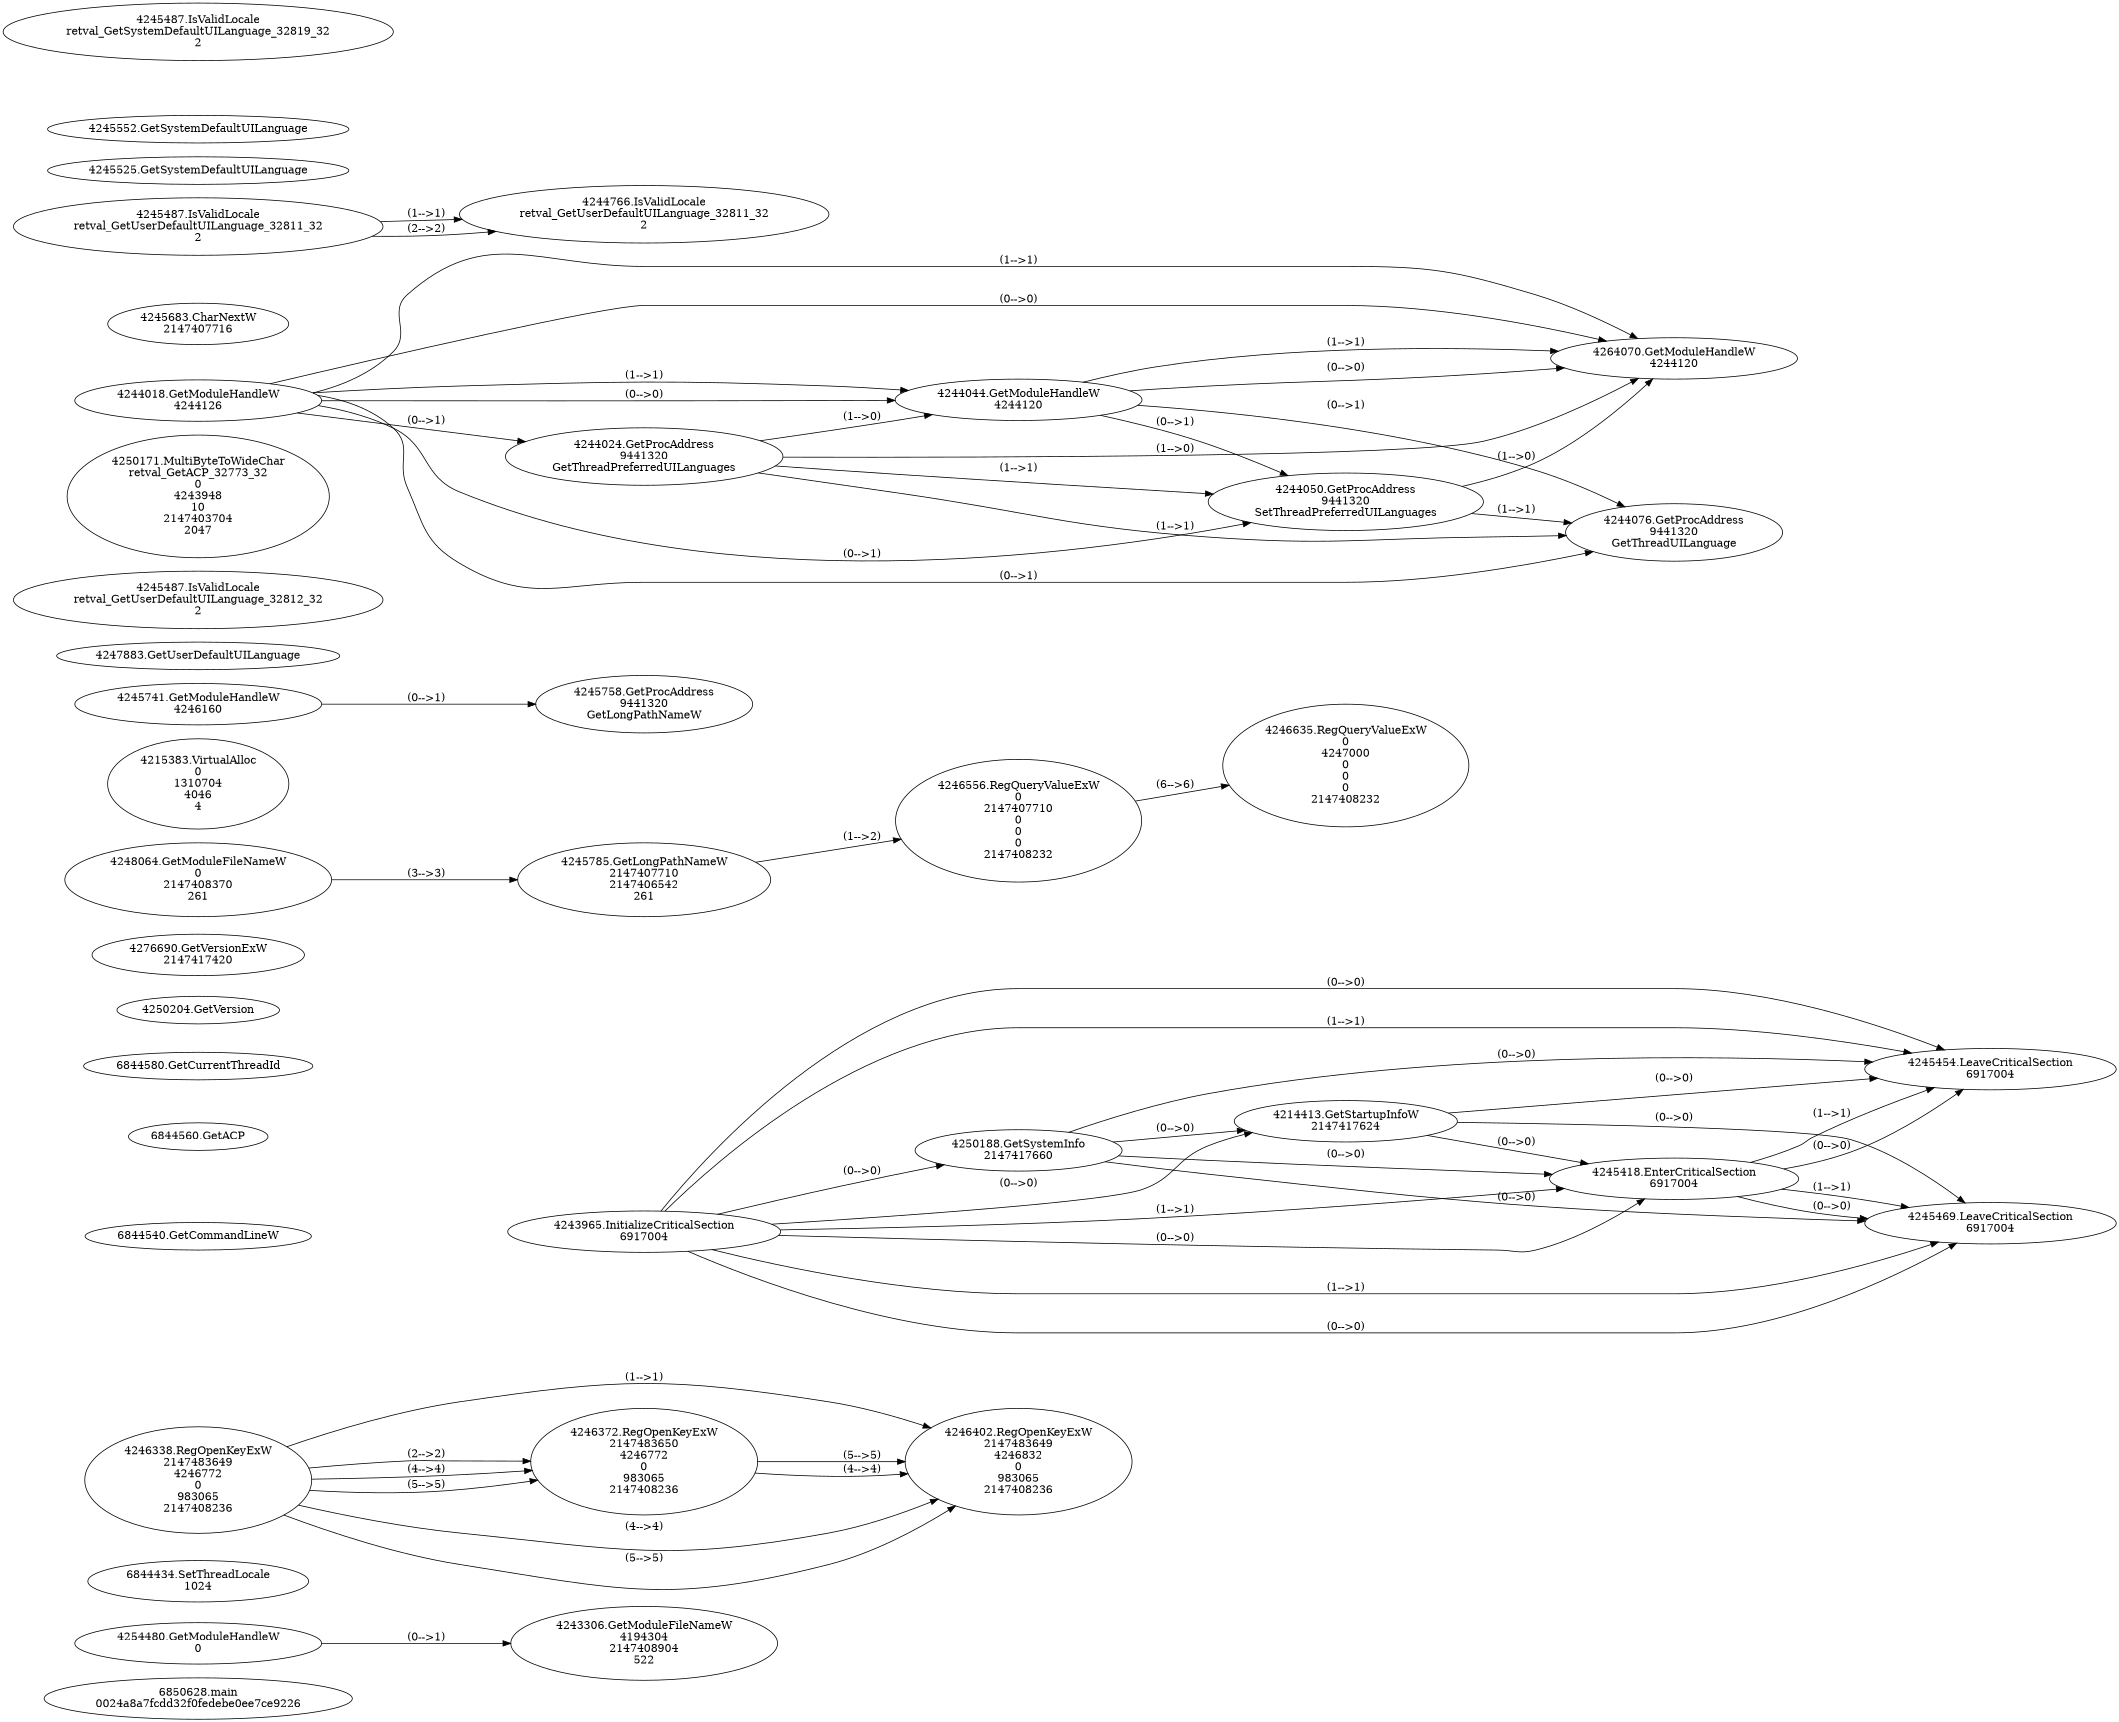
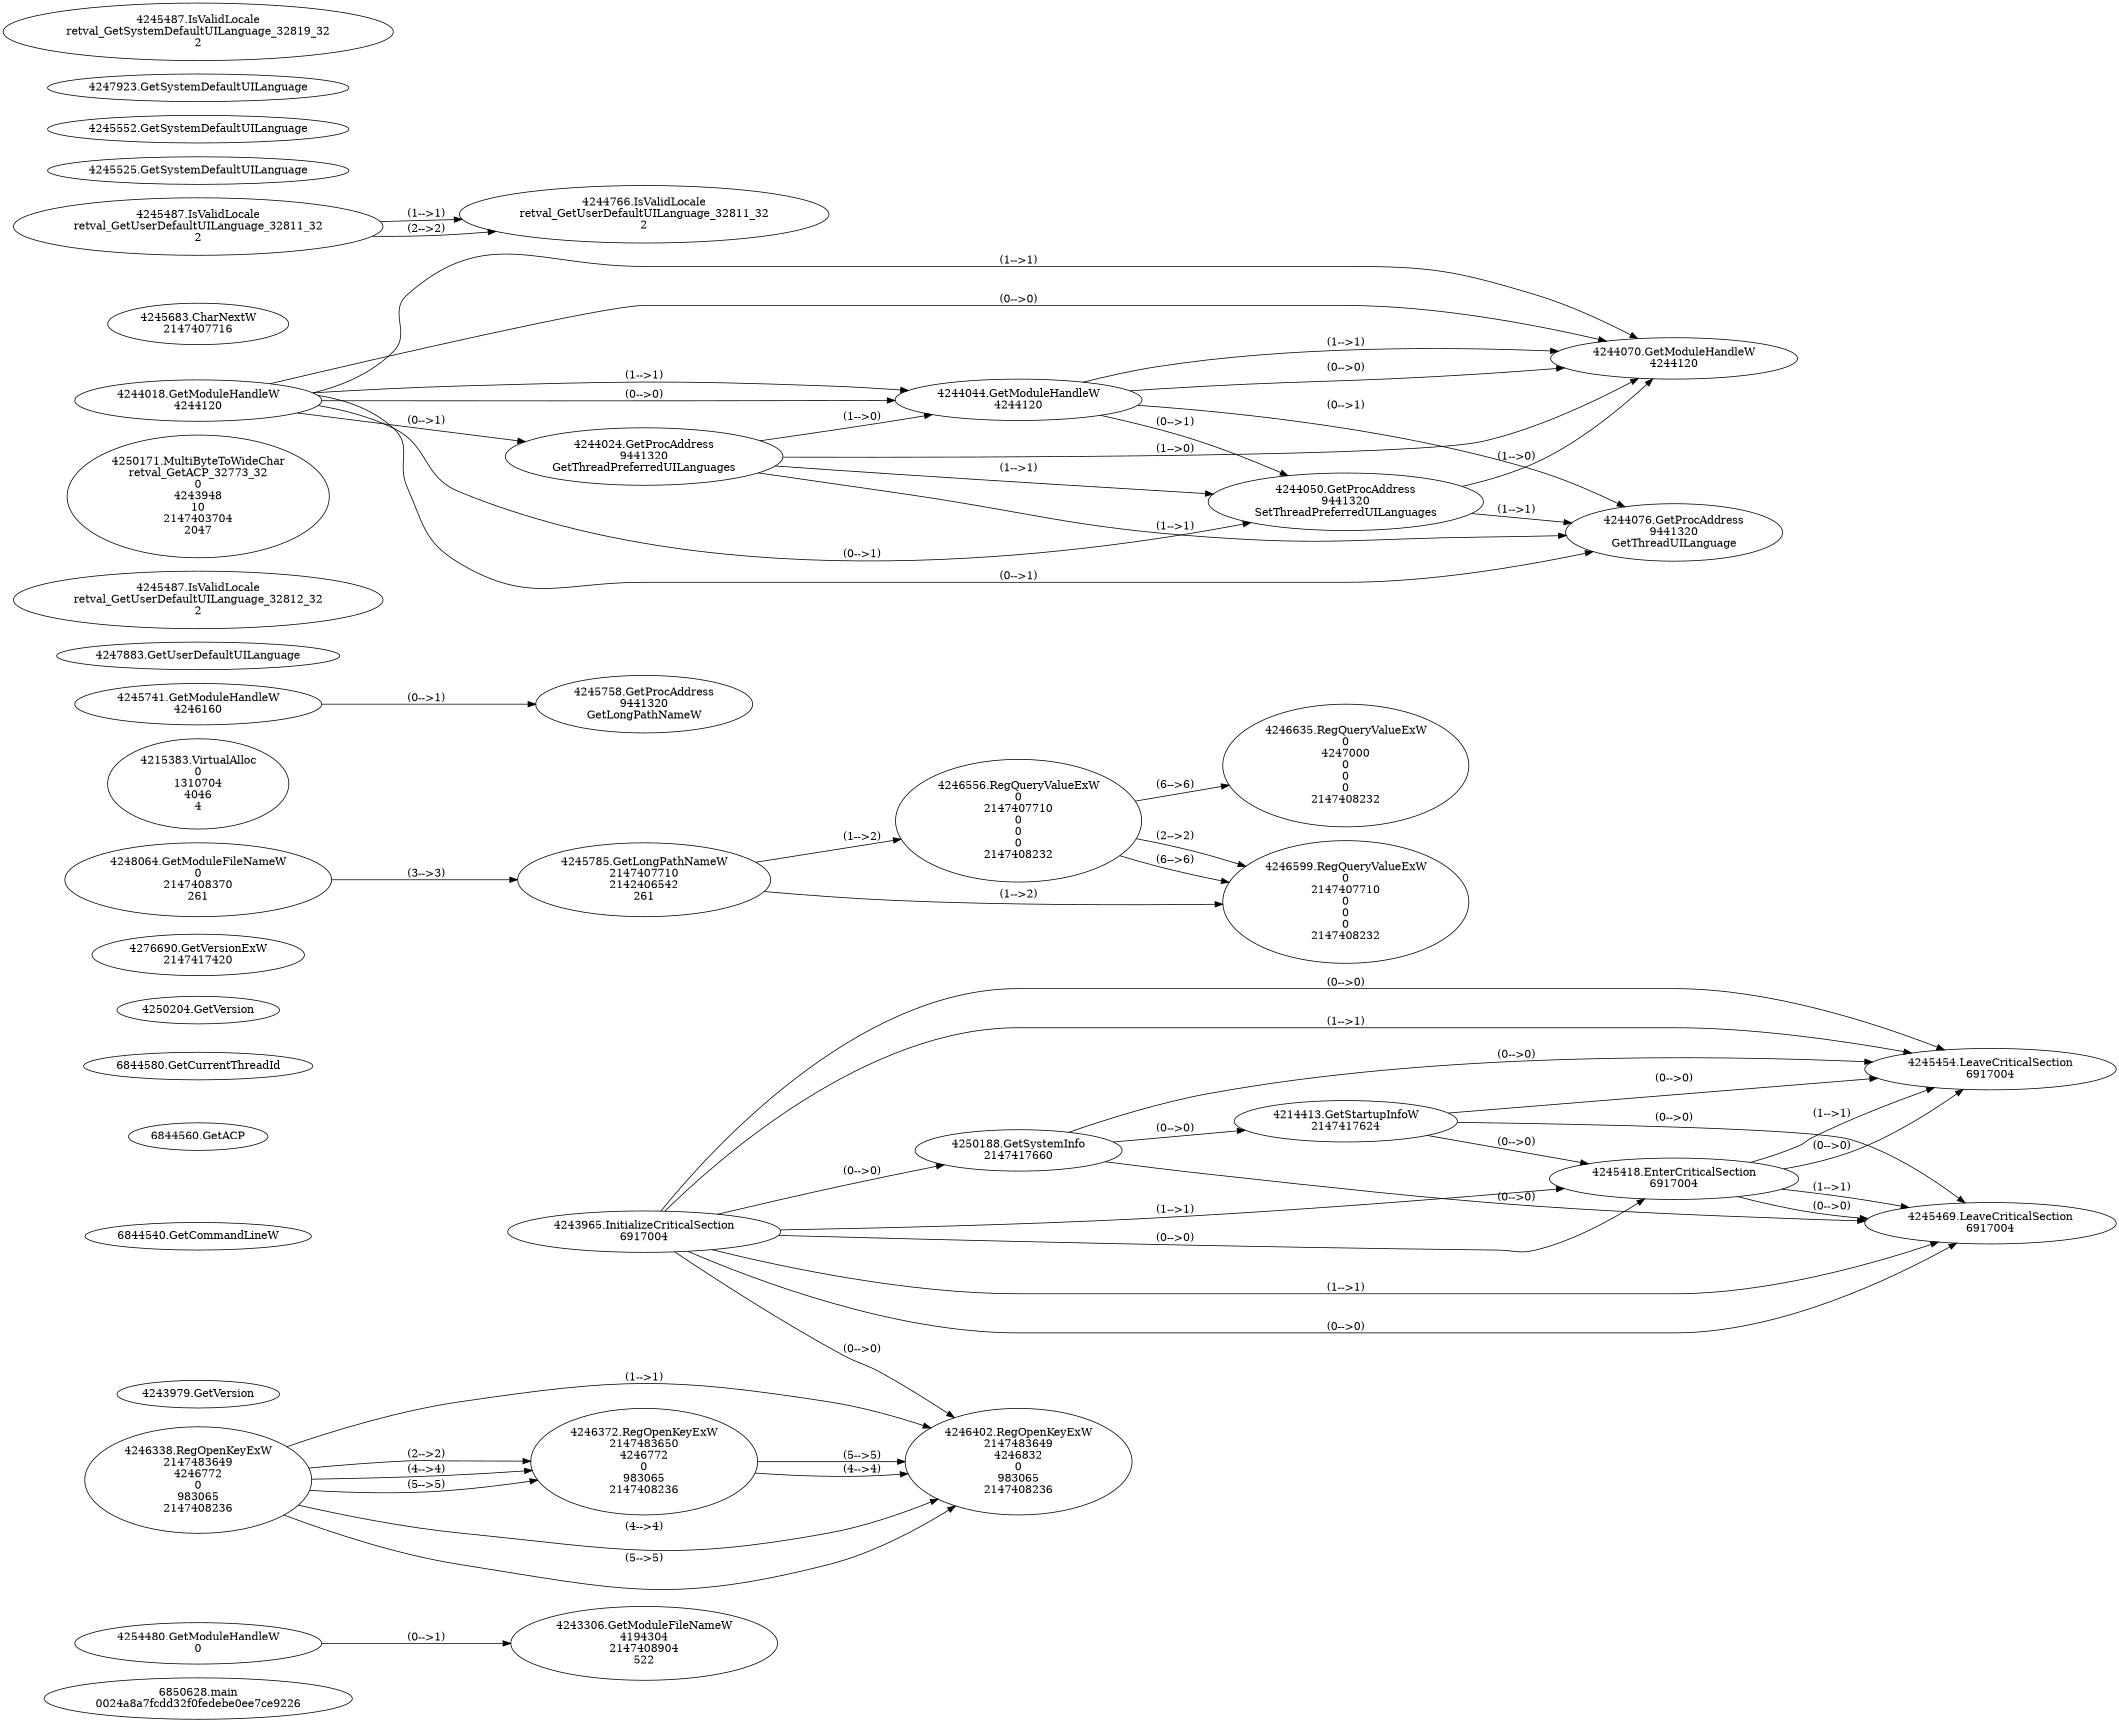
node "4247923.GetSystemDefaultUILanguage": added
node "4264070.GetModuleHandleW 4244120": label "4264070.GetModuleHandleW 4244120" -> "4244070.GetModuleHandleW 4244120"
node "4244018.GetModuleHandleW 4244126": label "4244018.GetModuleHandleW 4244126" -> "4244018.GetModuleHandleW 4244120"
node "4245785.GetLongPathNameW 2147407710 2147406542 261": label "4245785.GetLongPathNameW 2147407710 2147406542 261" -> "4245785.GetLongPathNameW 2147407710 2142406542 261"
node "4246599.RegQueryValueExW 0 2147407710 0 0 0 2147408232": added
edge "4250188.GetSystemInfo 2147417660" -> "4245418.EnterCriticalSection 6917004": removed, label "(0-->0)"
edge "4243965.InitializeCriticalSection 6917004" -> "4214413.GetStartupInfoW 2147417624": now "4243965.InitializeCriticalSection 6917004" -> "4246402.RegOpenKeyExW 2147483649 4246832 0 983065 2147408236"
node "4243979.GetVersion": added
node "6844434.SetThreadLocale 1024": removed
